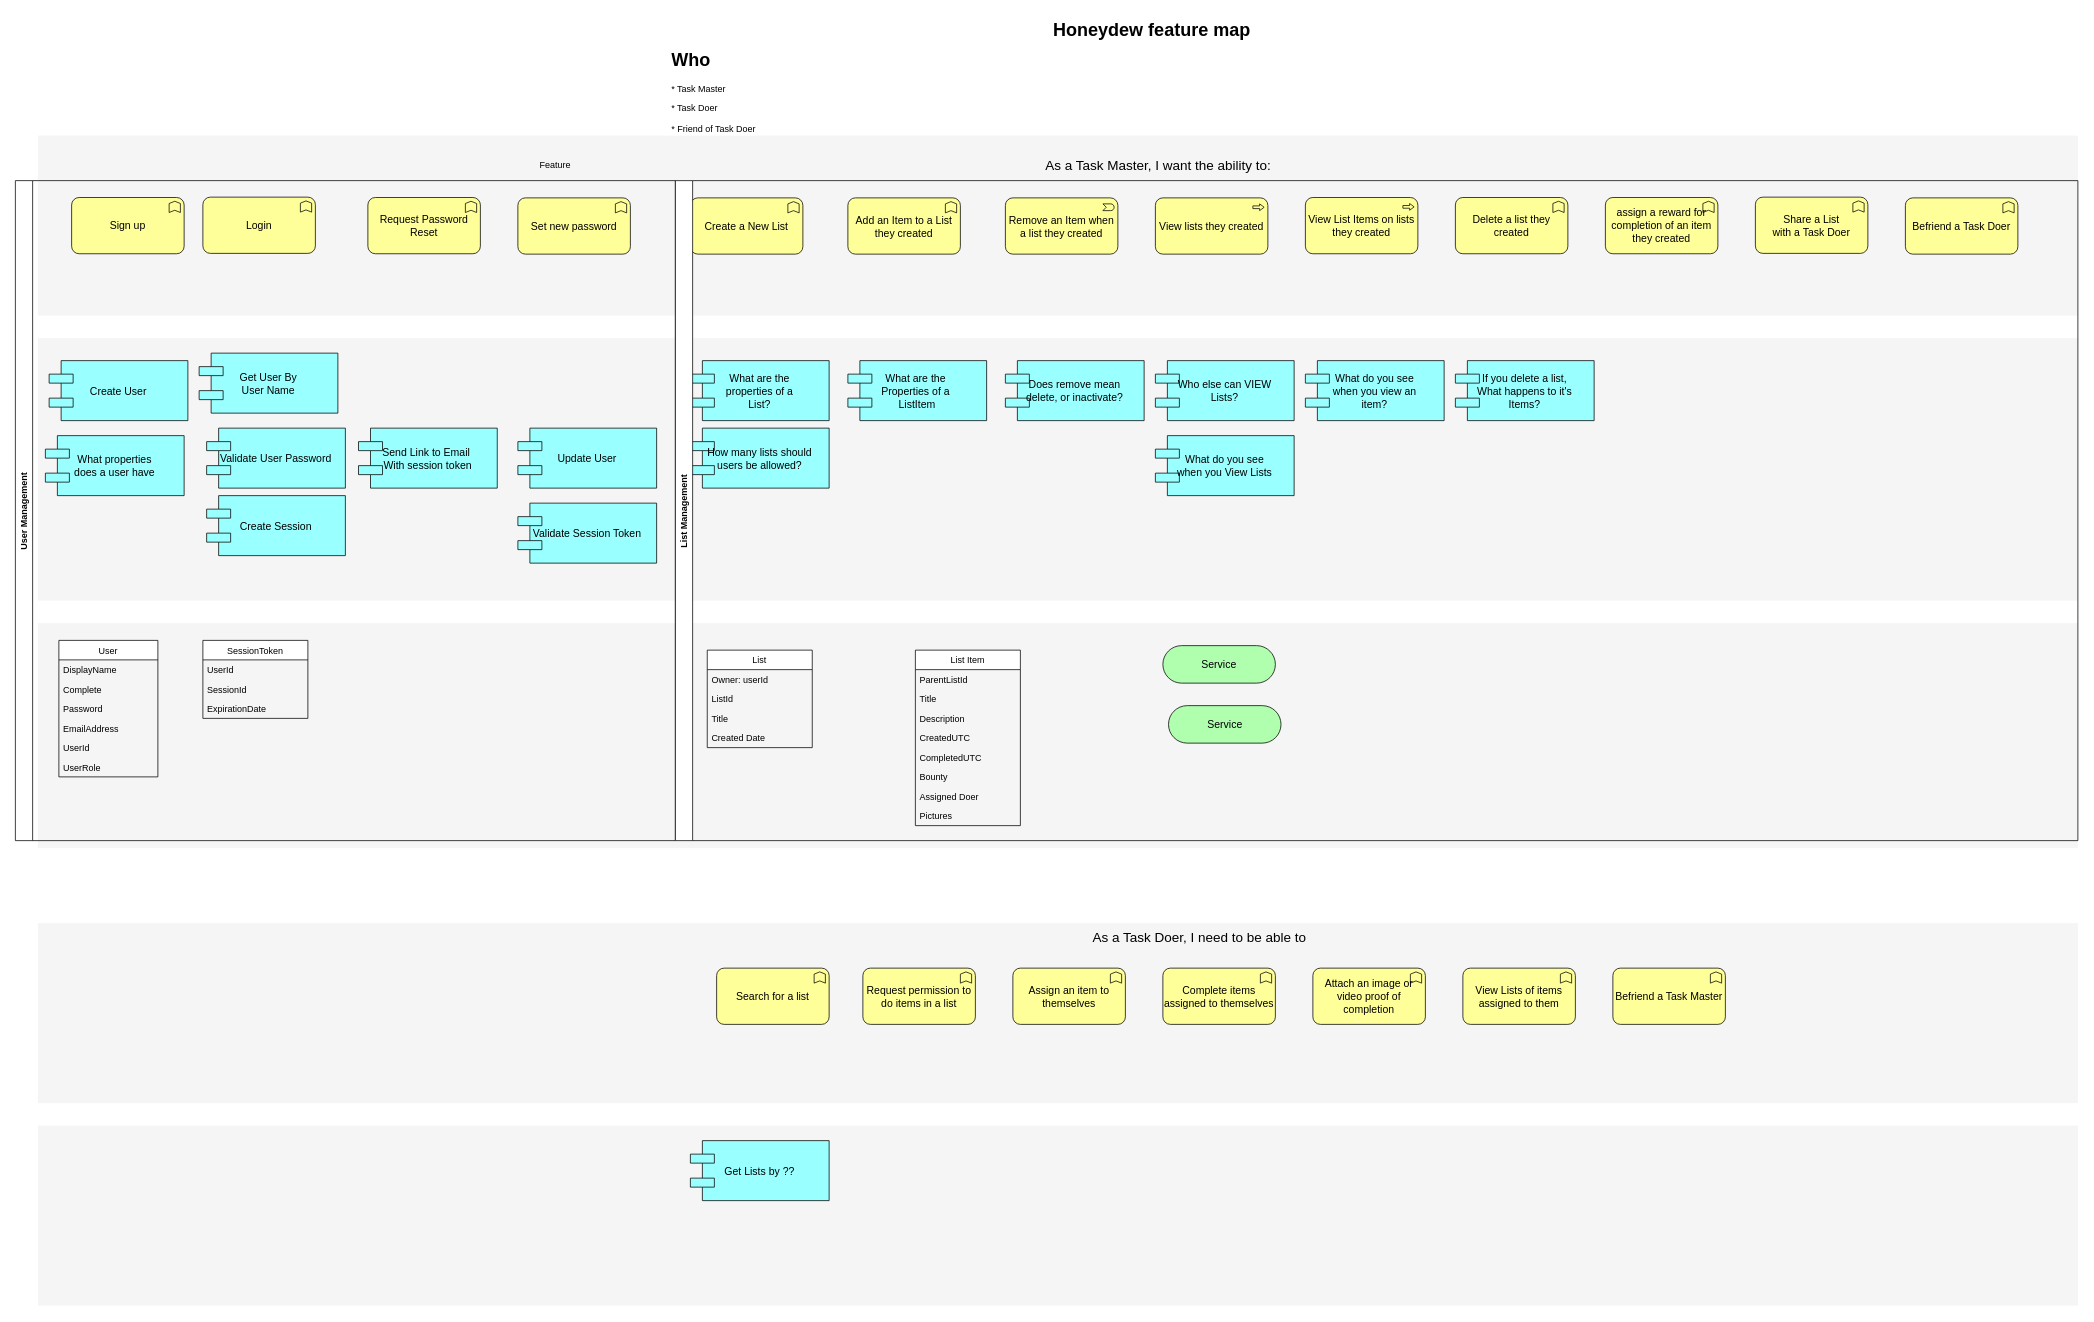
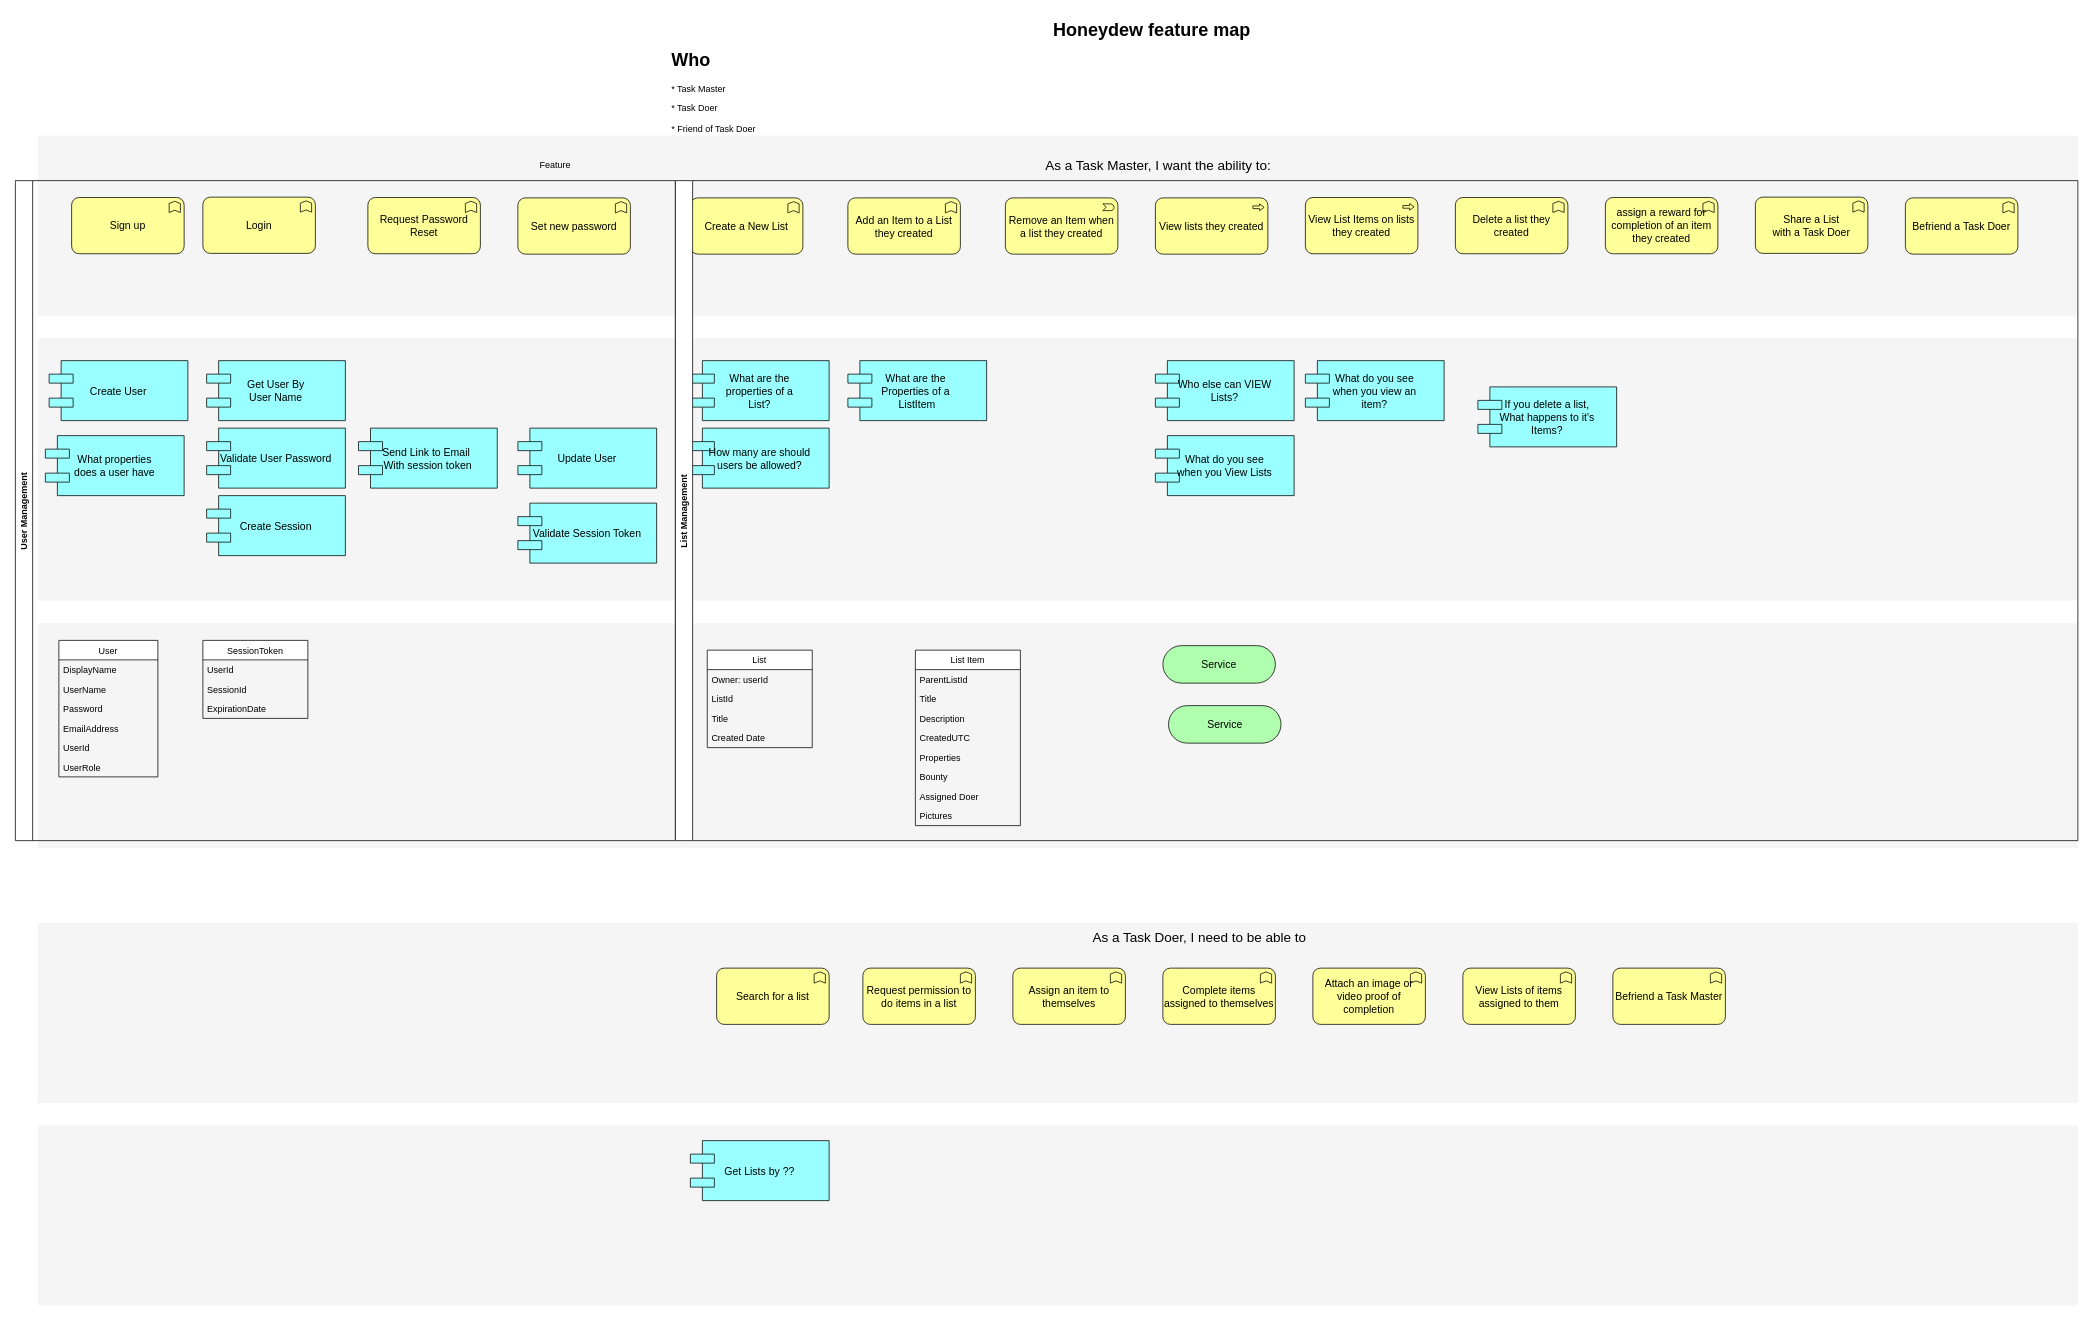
node "Get User By User Name": moved (269, 383) -> (276, 390)
node "Does remove mean delete, or inactivate?": removed
node "If you delete a list, What happens to it's Items?": moved (1525, 390) -> (1547, 417)
node "How many lists should users be allowed?": label "How many lists should users be allowed?" -> "How many are should users be allowed?"
node "Complete": label "Complete" -> "UserName"
node "CompletedUTC": label "CompletedUTC" -> "Properties"
